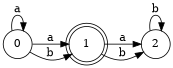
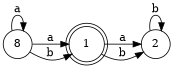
node "0": label "0" -> "8"
